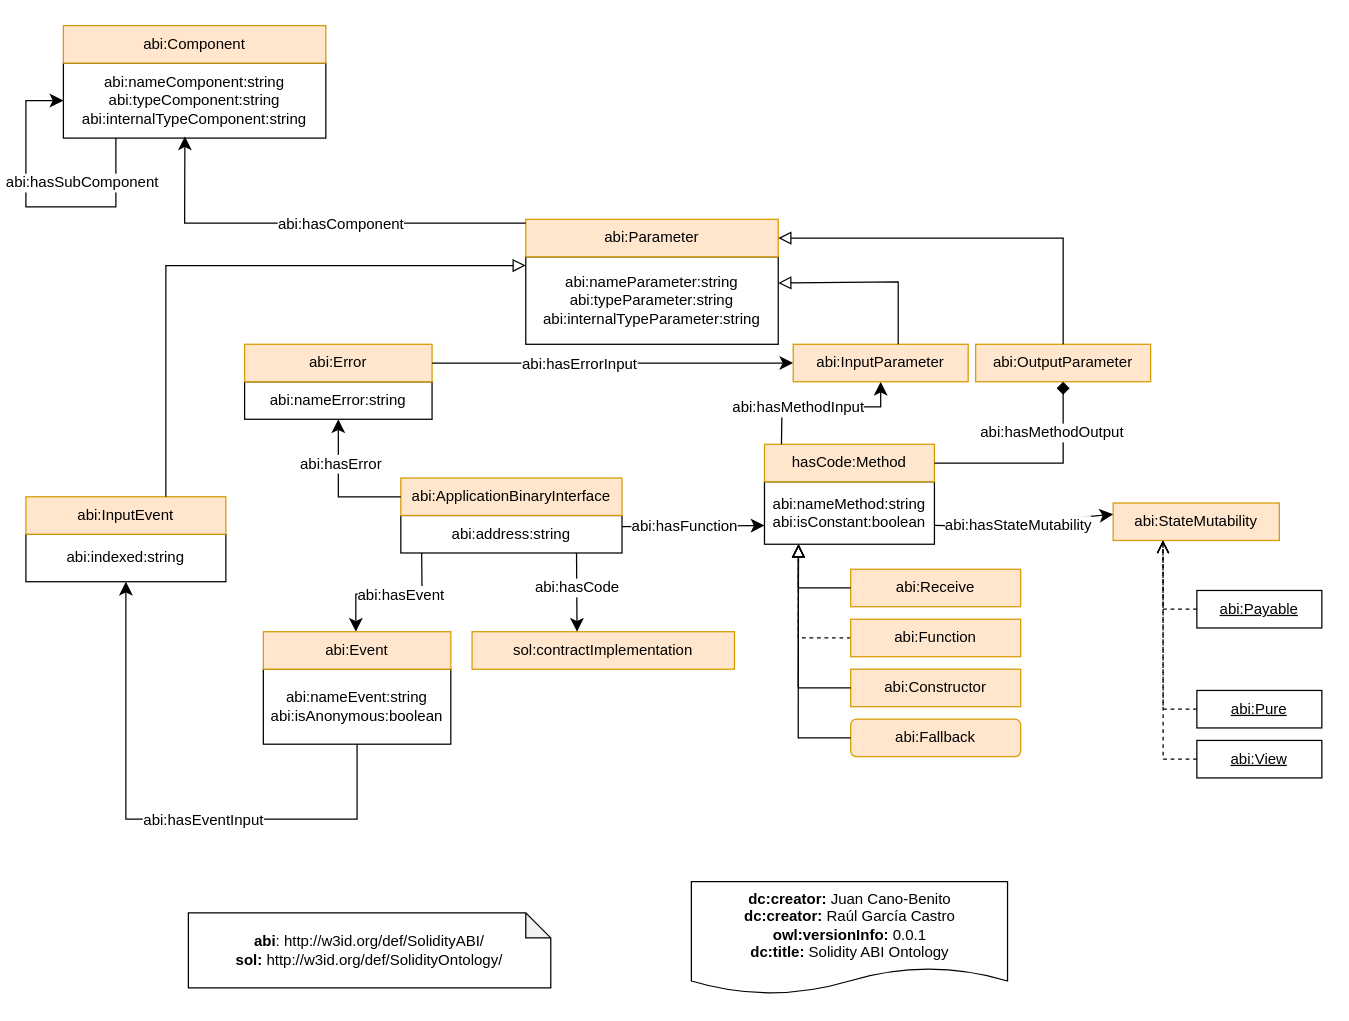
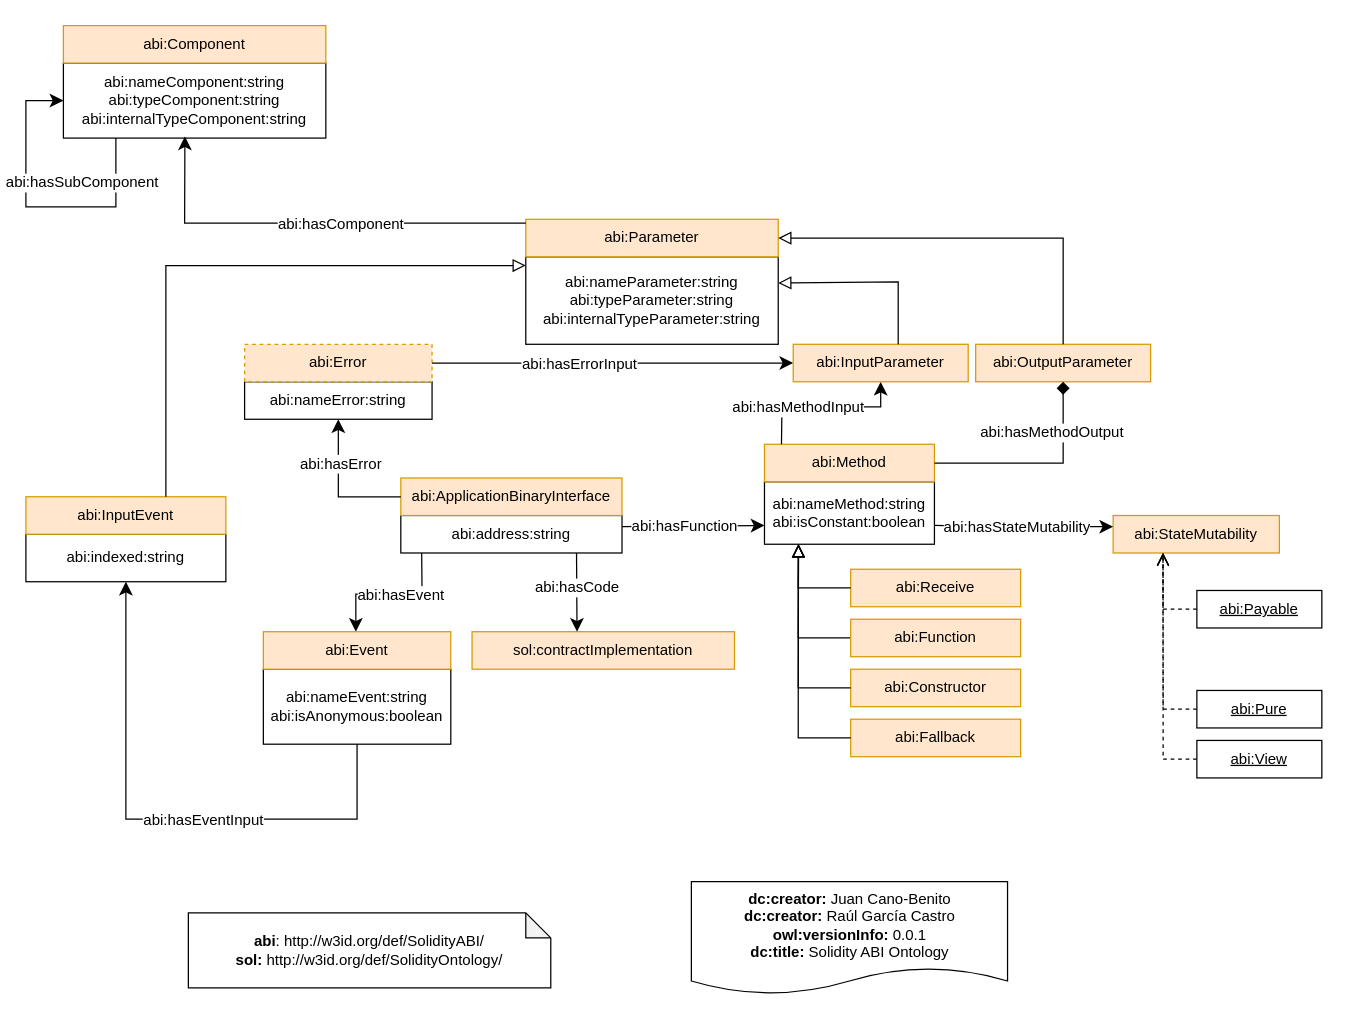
node "abi:Error": style solid -> dashed
node "hasCode:Method": label "hasCode:Method" -> "abi:Method"
node "abi:StateMutability": moved (1196, 522) -> (1196, 534)
edge "abi:Function" -> "abi:nameMethod:string abi:isConstant:boolean": style dashed -> solid
node "abi:Fallback": shape rounded rectangle -> rectangle
